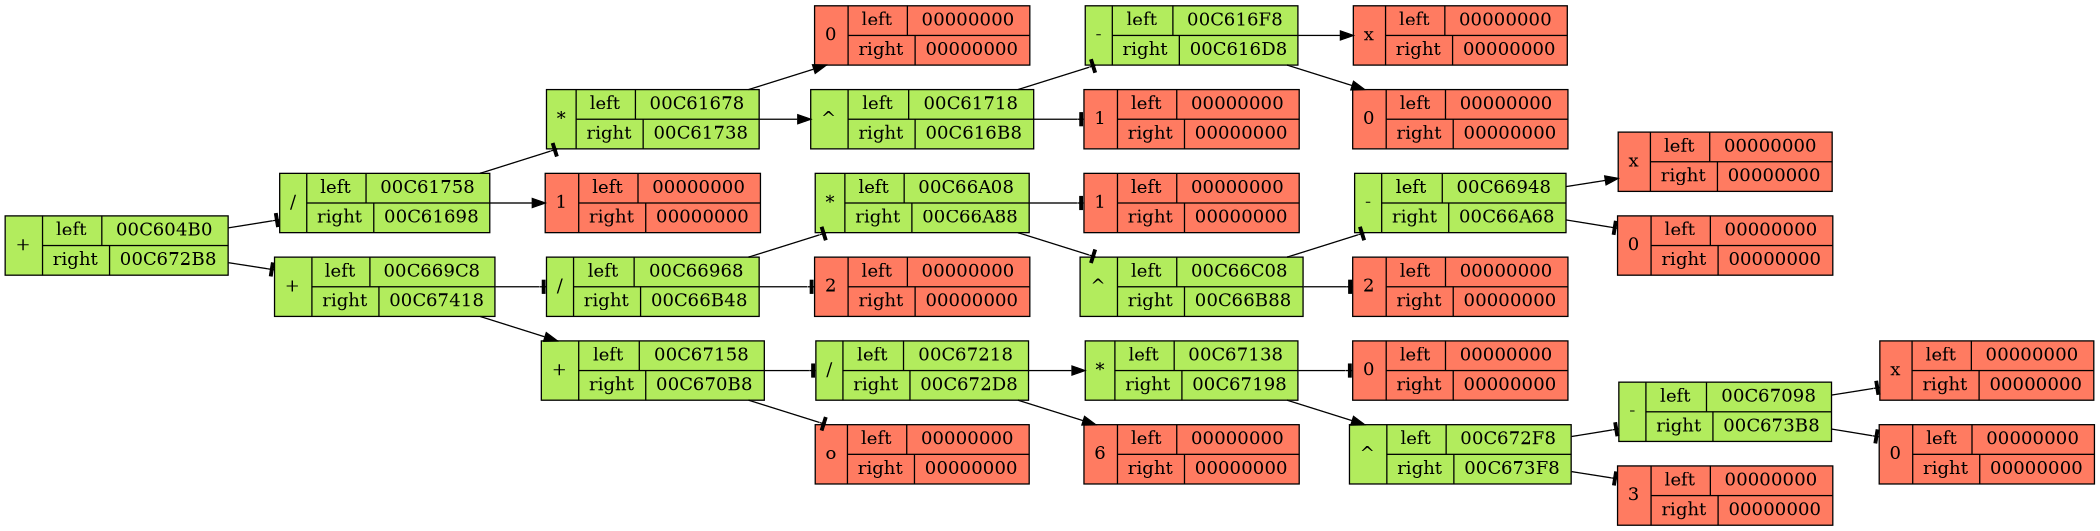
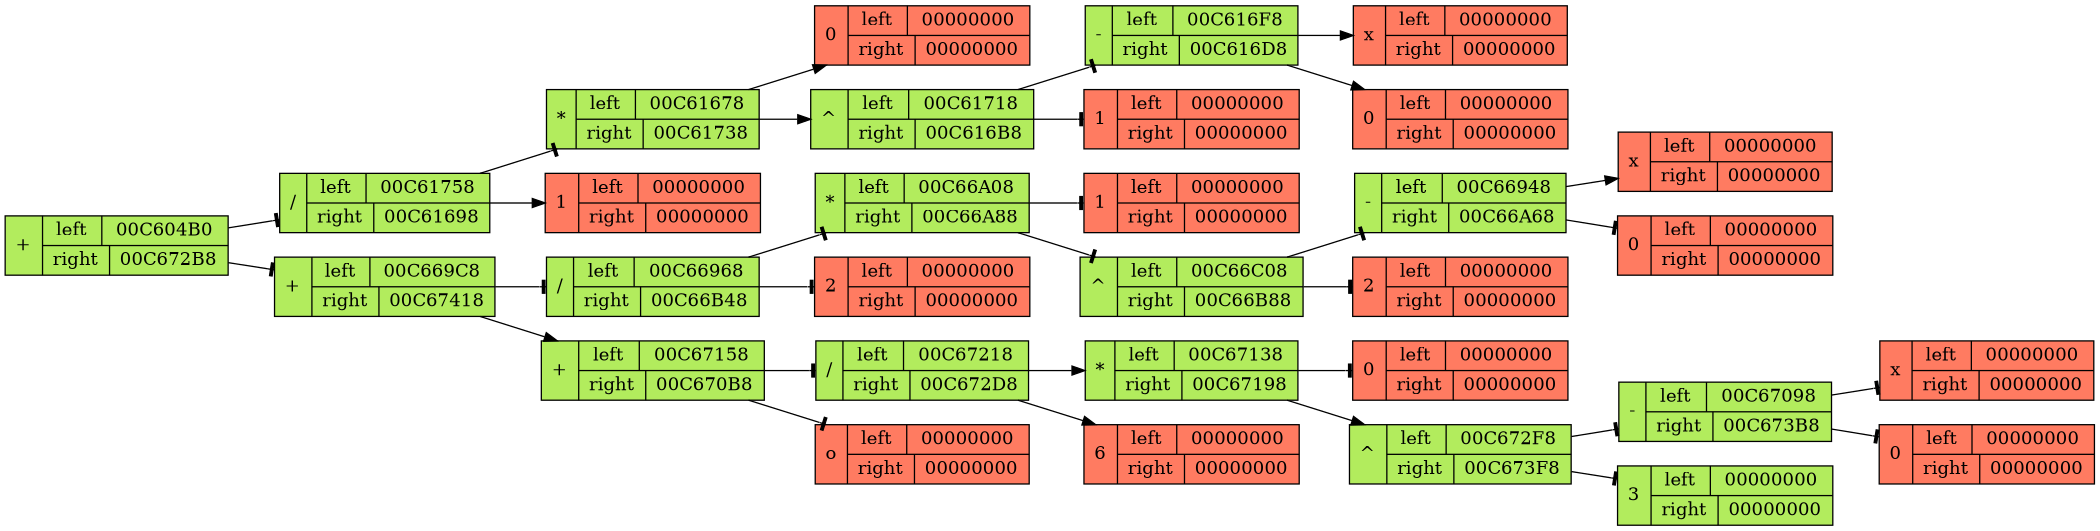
node "3": fillcolor #ff7b61 -> #b2ec5d
